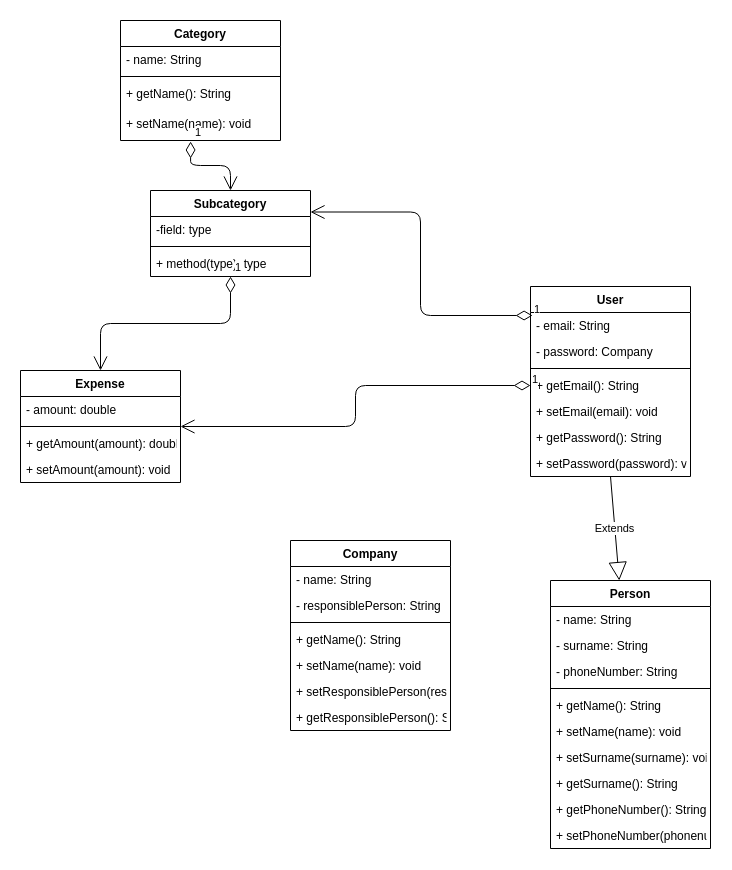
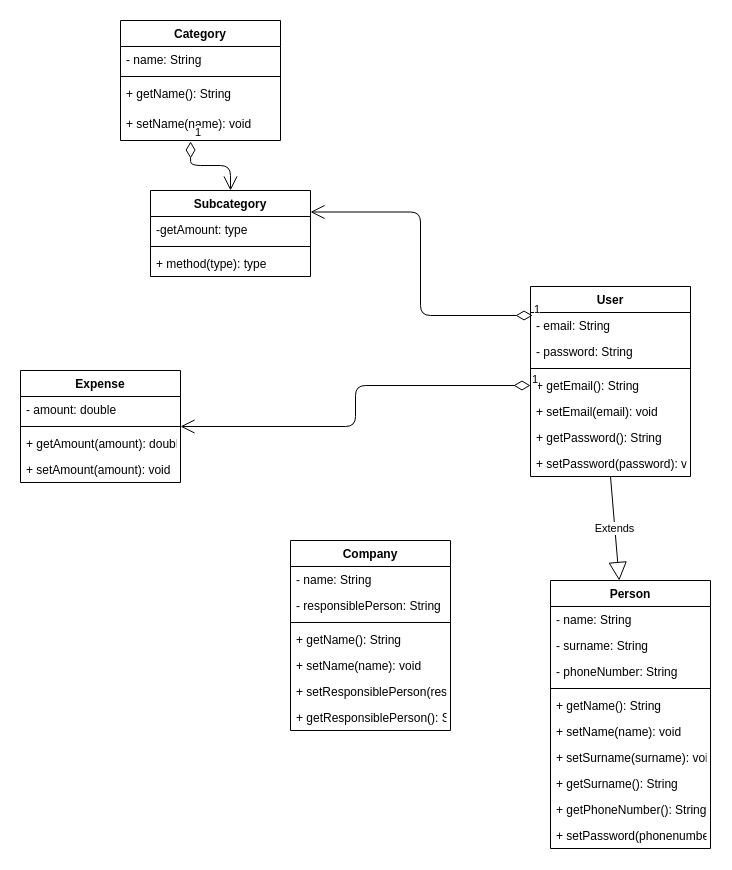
node "-field: type": label "-field: type" -> "-getAmount: type"
edge "Subcategory" -- "Expense": removed, label "1"
node "- password: Company": label "- password: Company" -> "- password: String"
node "+ setPhoneNumber(phonenumber): void": label "+ setPhoneNumber(phonenumber): void" -> "+ setPassword(phonenumber): void"
